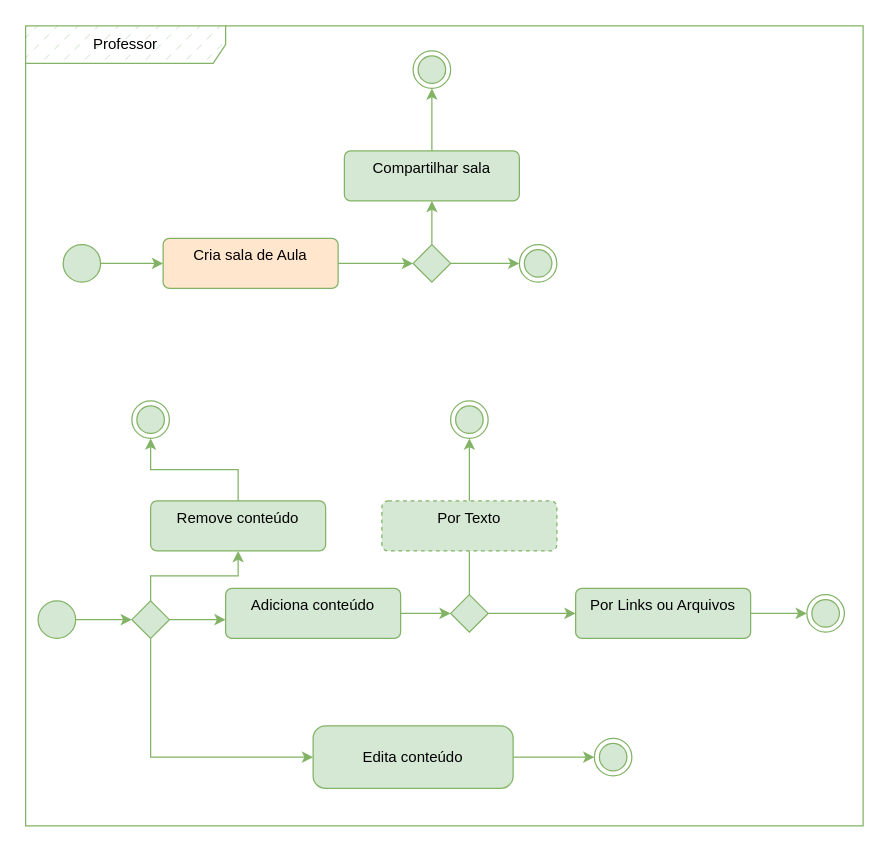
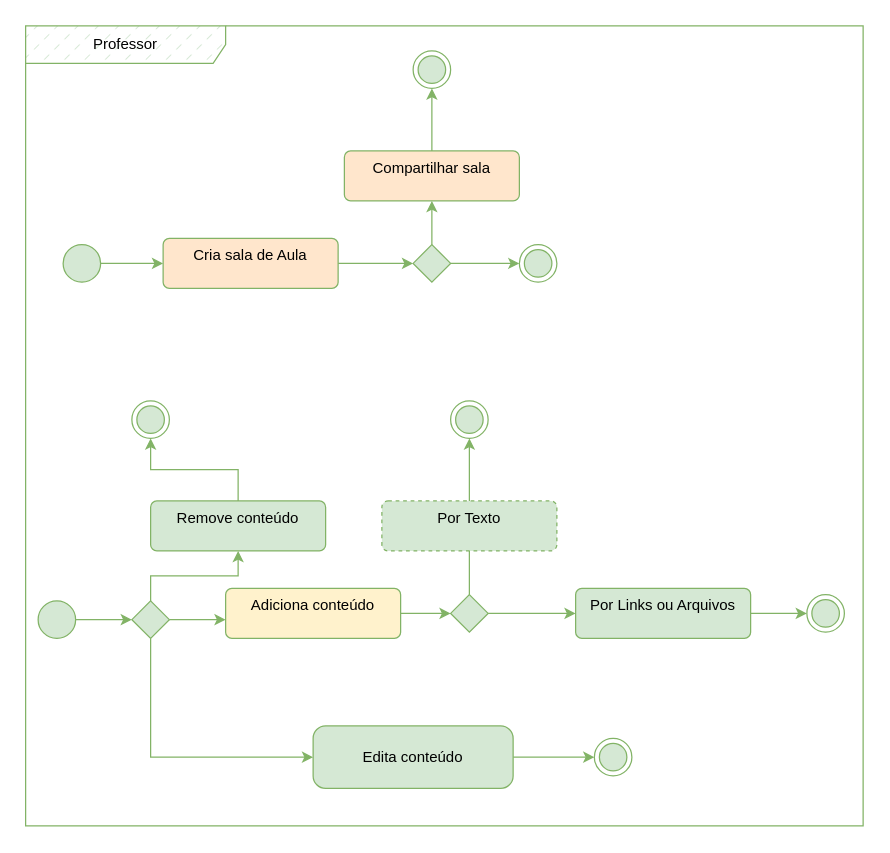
node "Compartilhar sala": fillcolor #d5e8d4 -> #ffe6cc
node "Adiciona conteúdo": fillcolor #d5e8d4 -> #fff2cc
